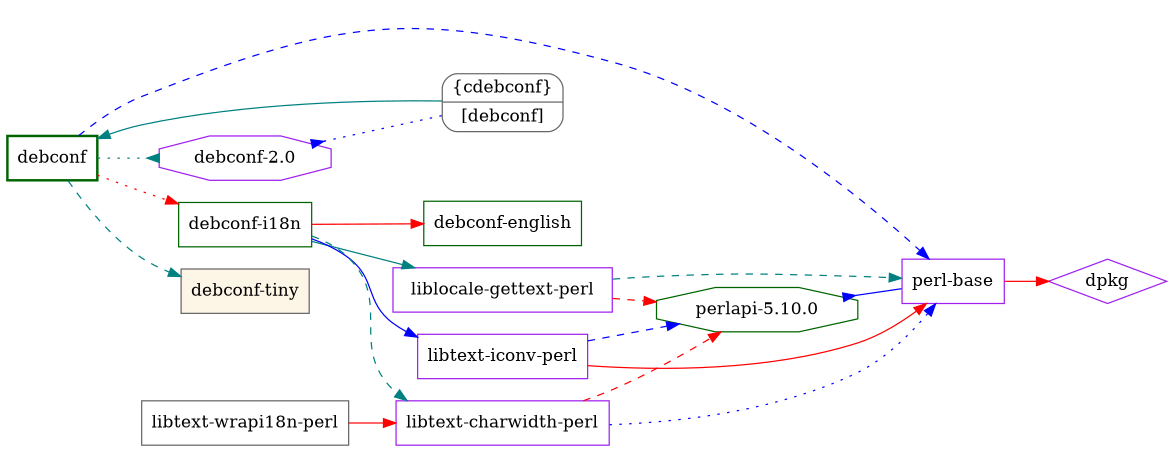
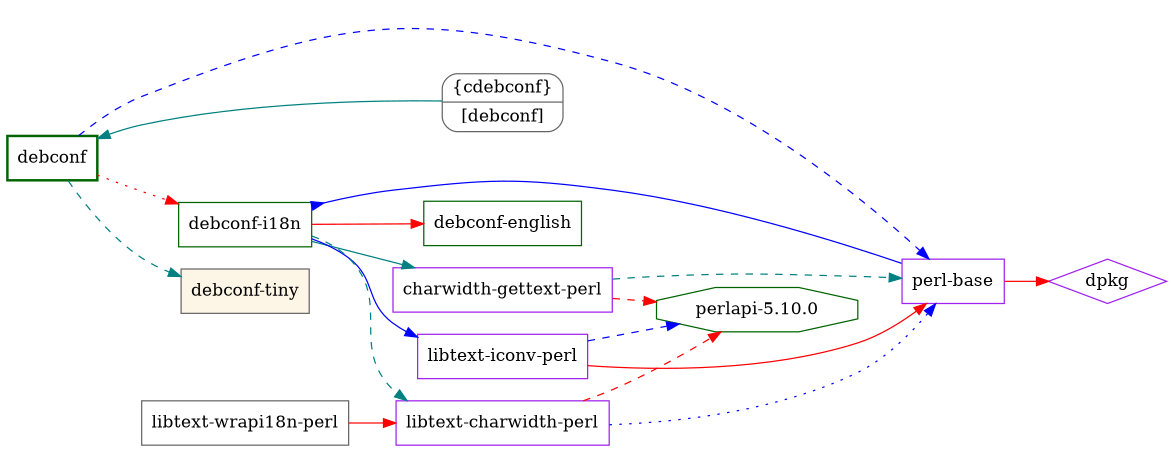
node "debconf-2.0": removed
node "liblocale-gettext-perl": label "liblocale-gettext-perl" -> "charwidth-gettext-perl"
edge "perl-base" -> "perlapi-5.10.0": now "perl-base" -> "debconf-i18n"
